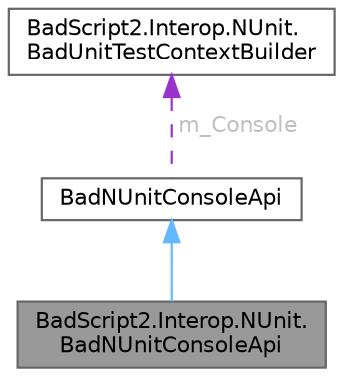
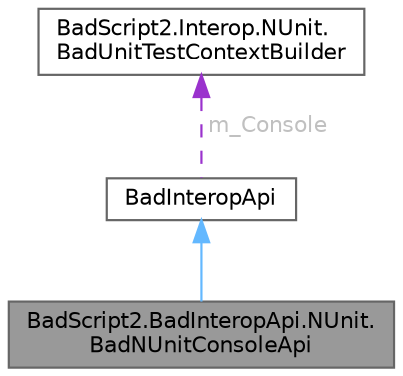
node "BadNUnitConsoleApi": label "BadNUnitConsoleApi" -> "BadInteropApi"
node "BadScript2.Interop.NUnit. BadNUnitConsoleApi": label "BadScript2.Interop.NUnit. BadNUnitConsoleApi" -> "BadScript2.BadInteropApi.NUnit. BadNUnitConsoleApi"
